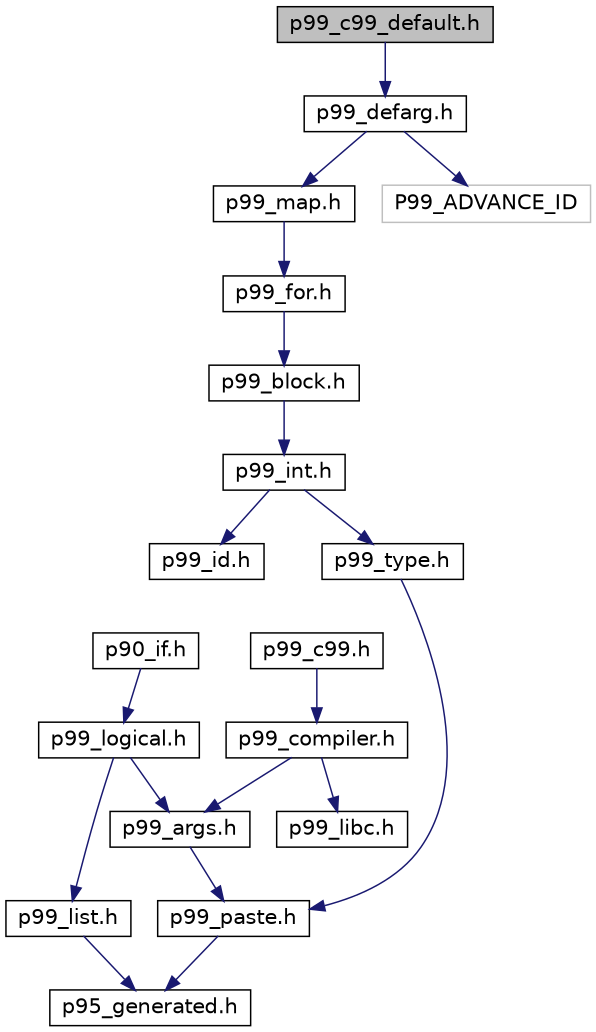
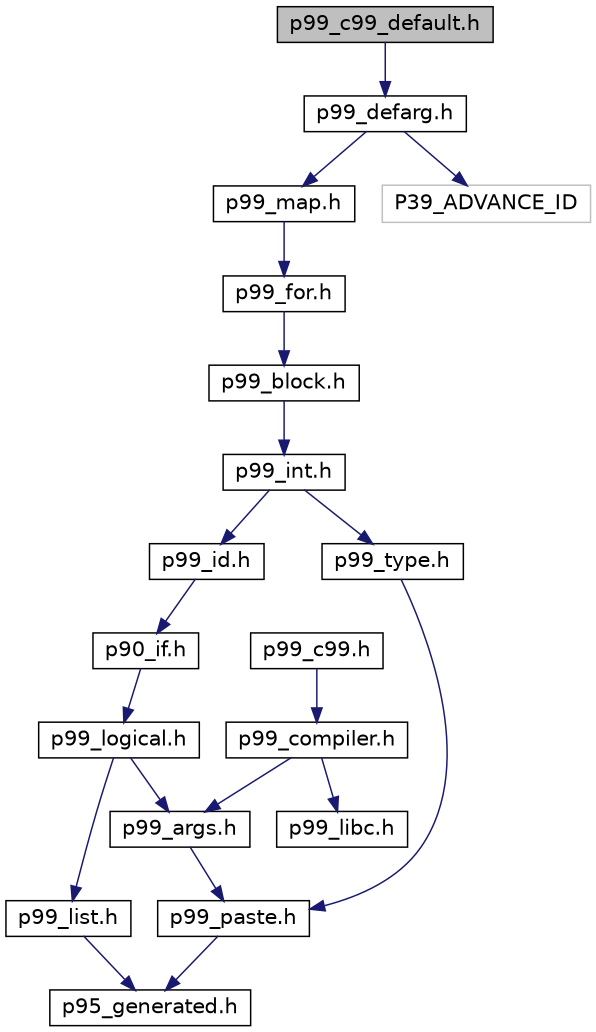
node "P99_ADVANCE_ID": label "P99_ADVANCE_ID" -> "P39_ADVANCE_ID"
edge "p99_id.h" -> "p90_if.h": added
